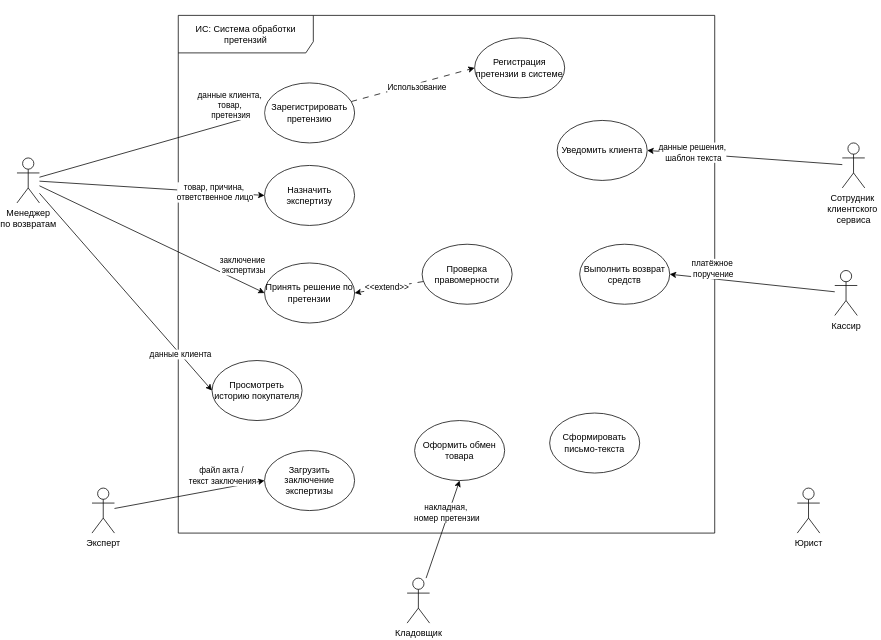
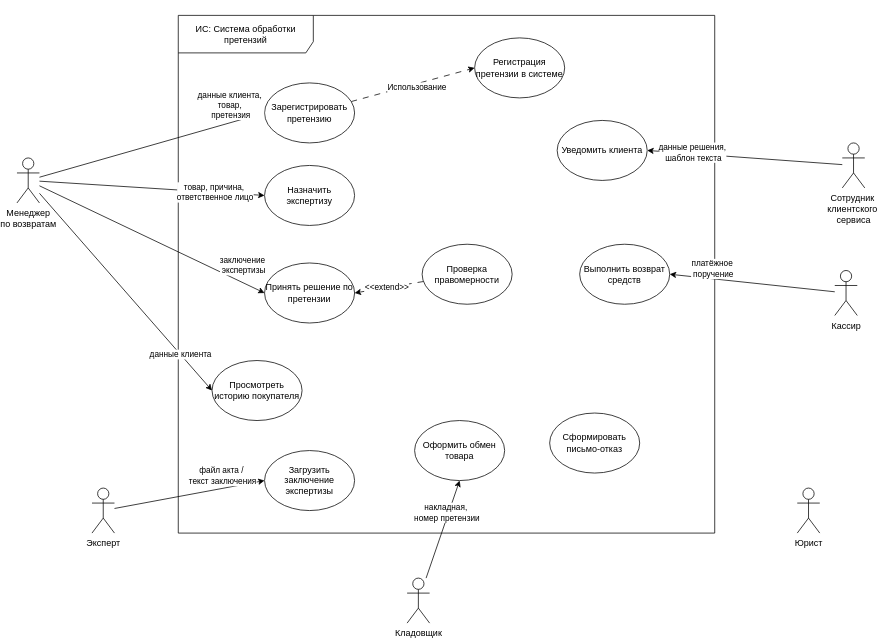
node "Сформировать письмо-текста": label "Сформировать письмо-текста" -> "Сформировать письмо-отказ"
